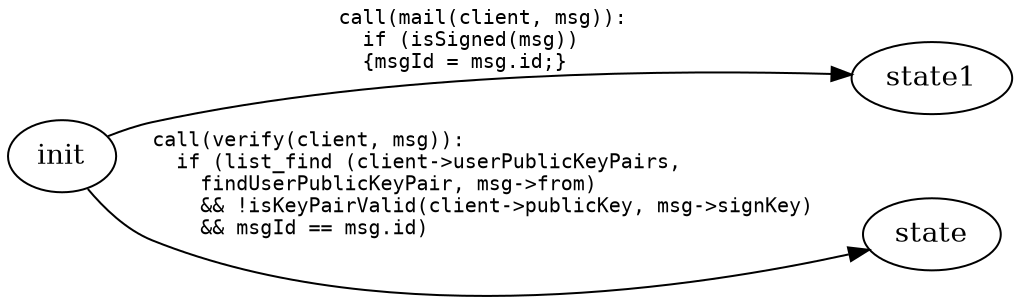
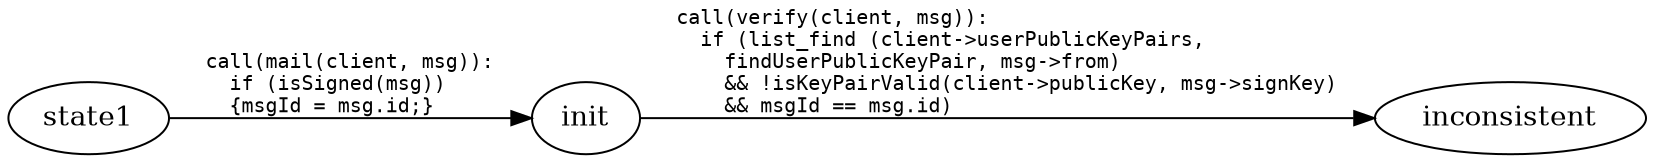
edge "init" -> "state1": reversed
node "state": label "state" -> "inconsistent"
